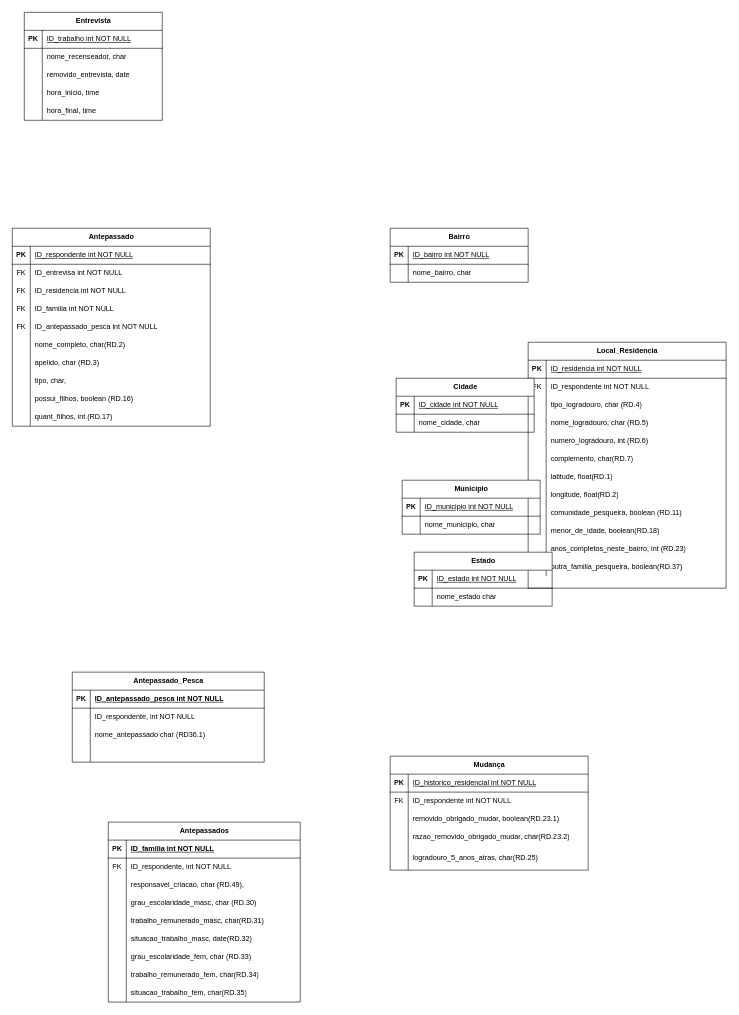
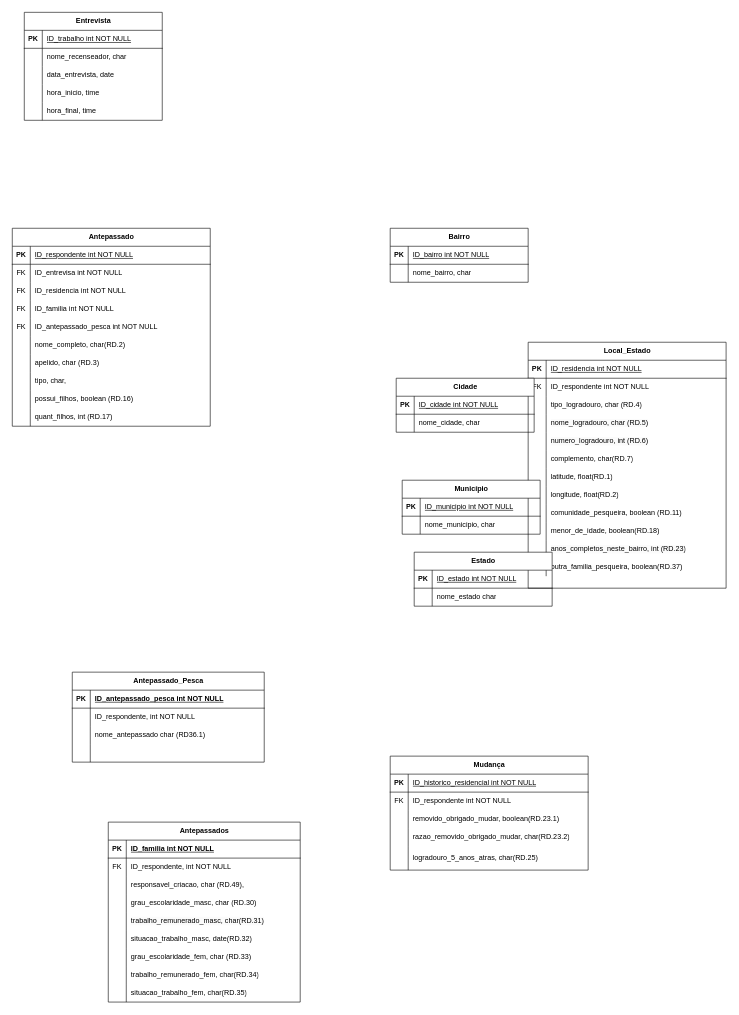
node "removido_entrevista, date": label "removido_entrevista, date" -> "data_entrevista, date"
node "Local_Residencia": label "Local_Residencia" -> "Local_Estado"
